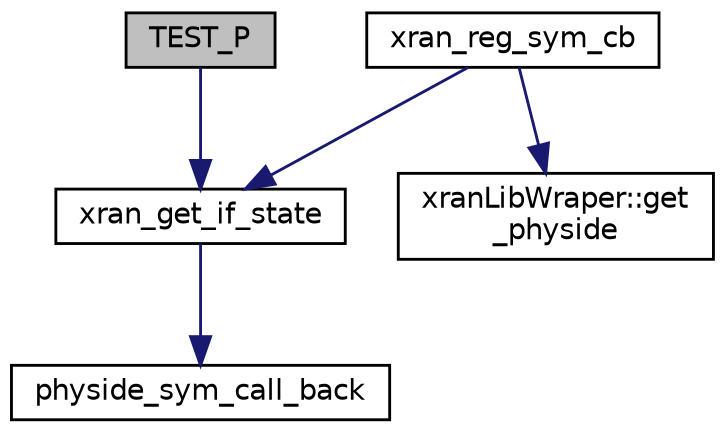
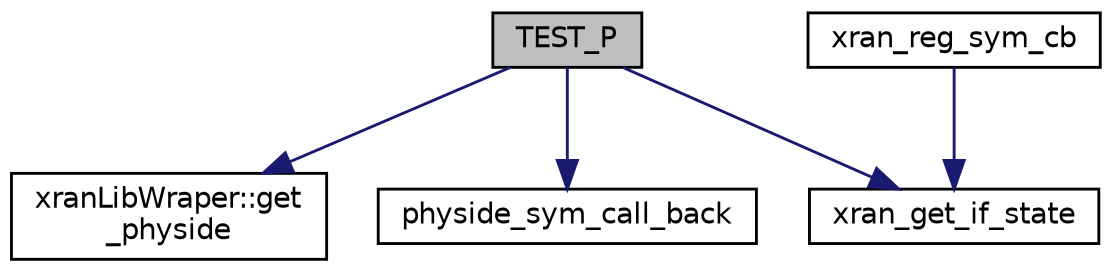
edge "xran_reg_sym_cb" -> "xranLibWraper::get _physide": now "TEST_P" -> "xranLibWraper::get _physide"
edge "xran_get_if_state" -> "physide_sym_call_back": now "TEST_P" -> "physide_sym_call_back"
